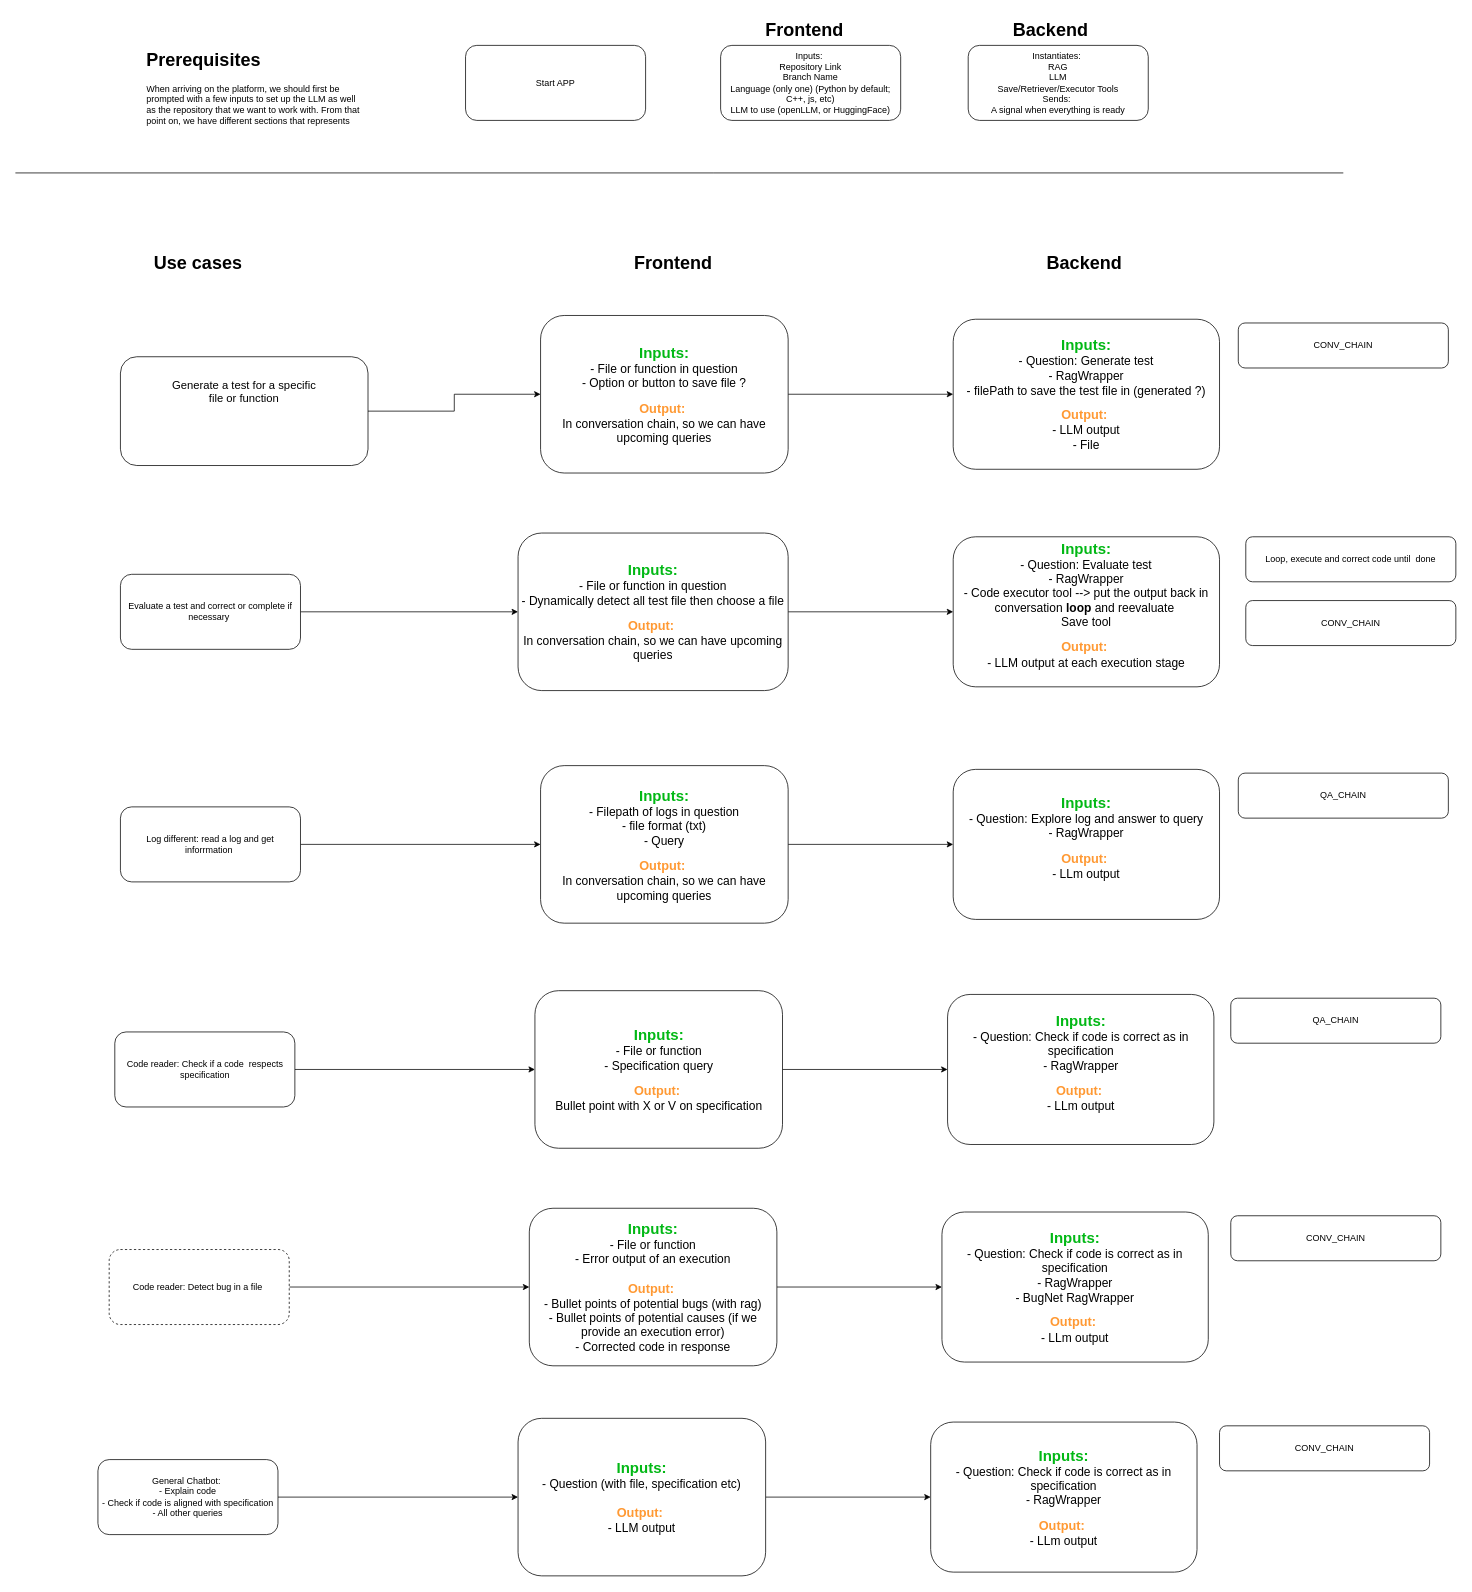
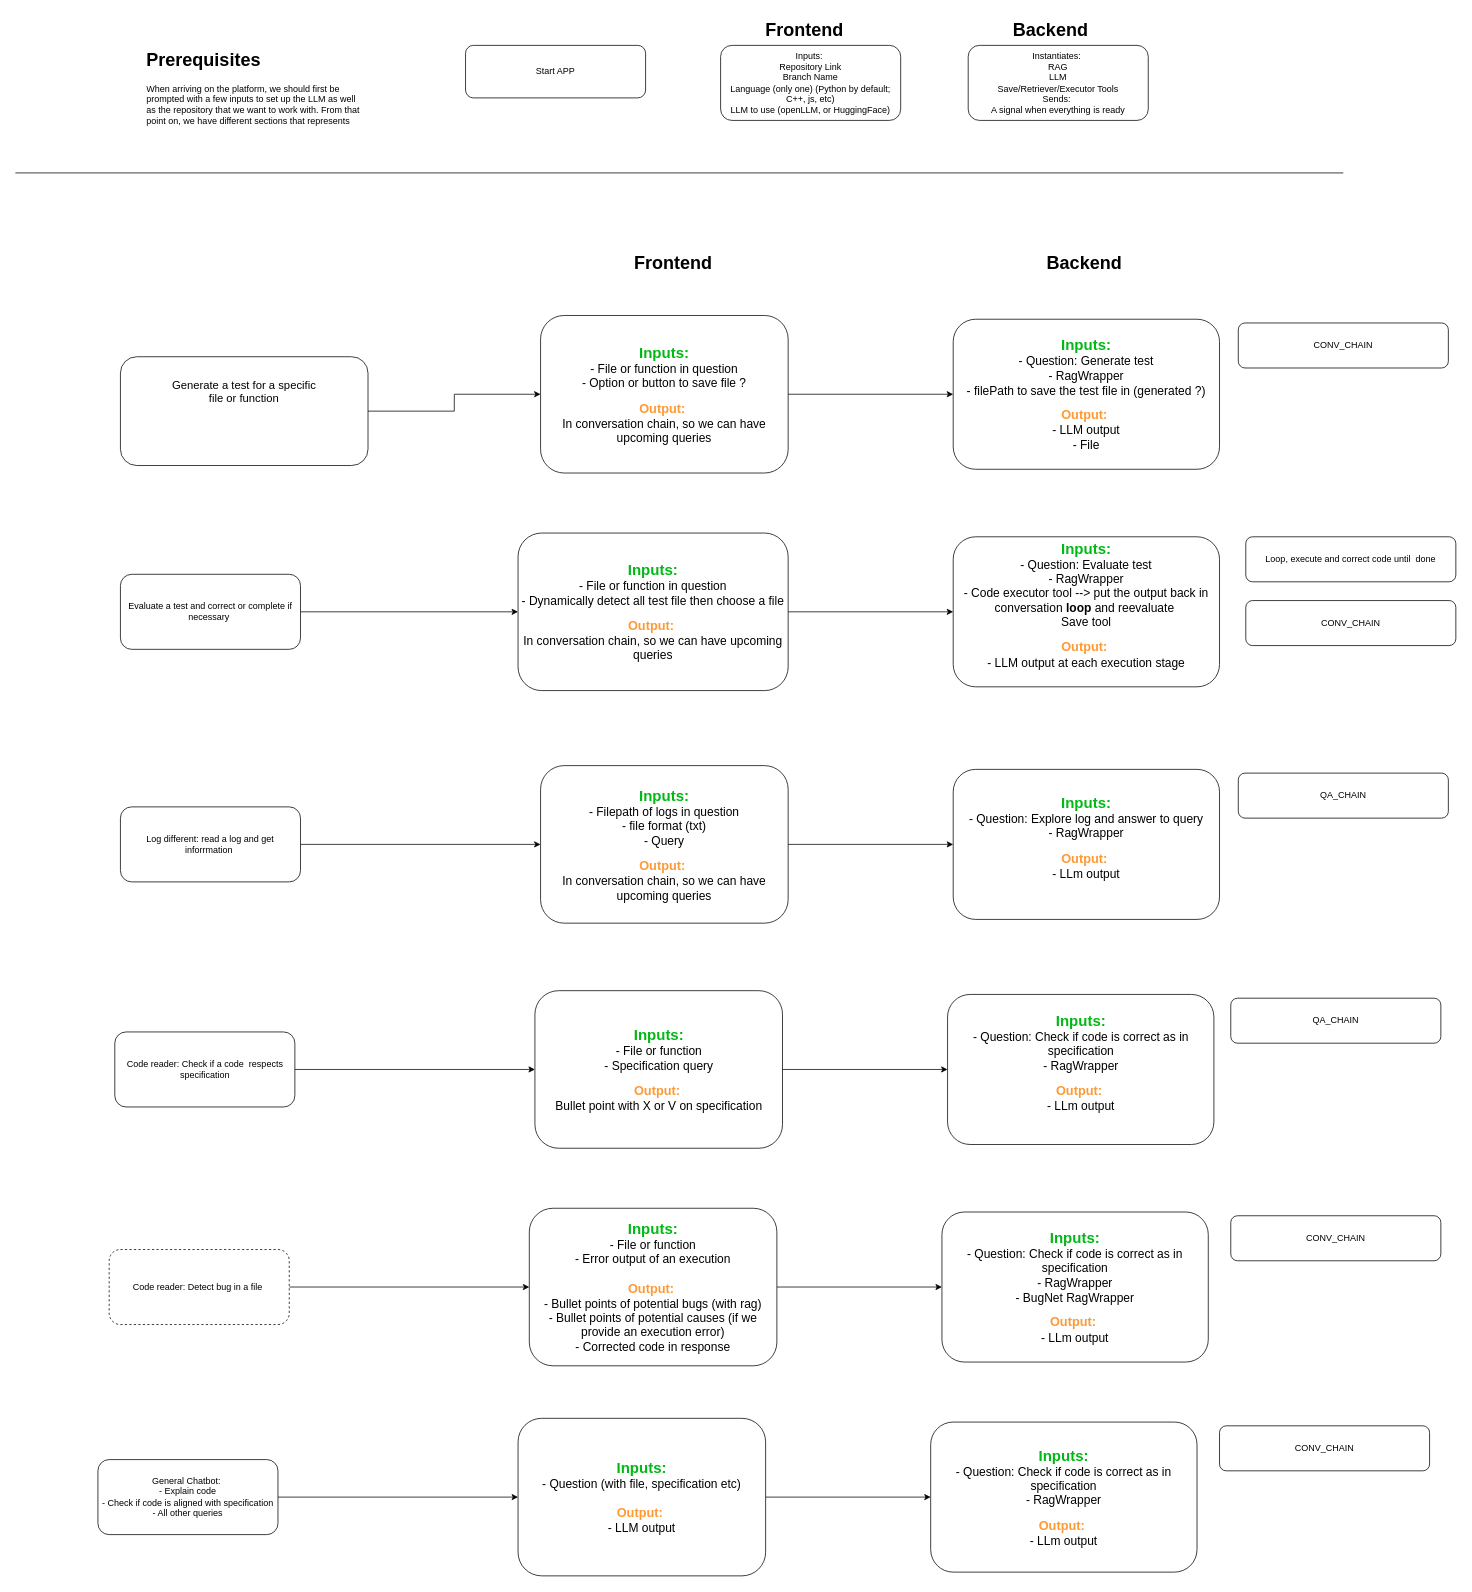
node "Start APP": size 180x75 -> 180x53
node "Use cases": removed
